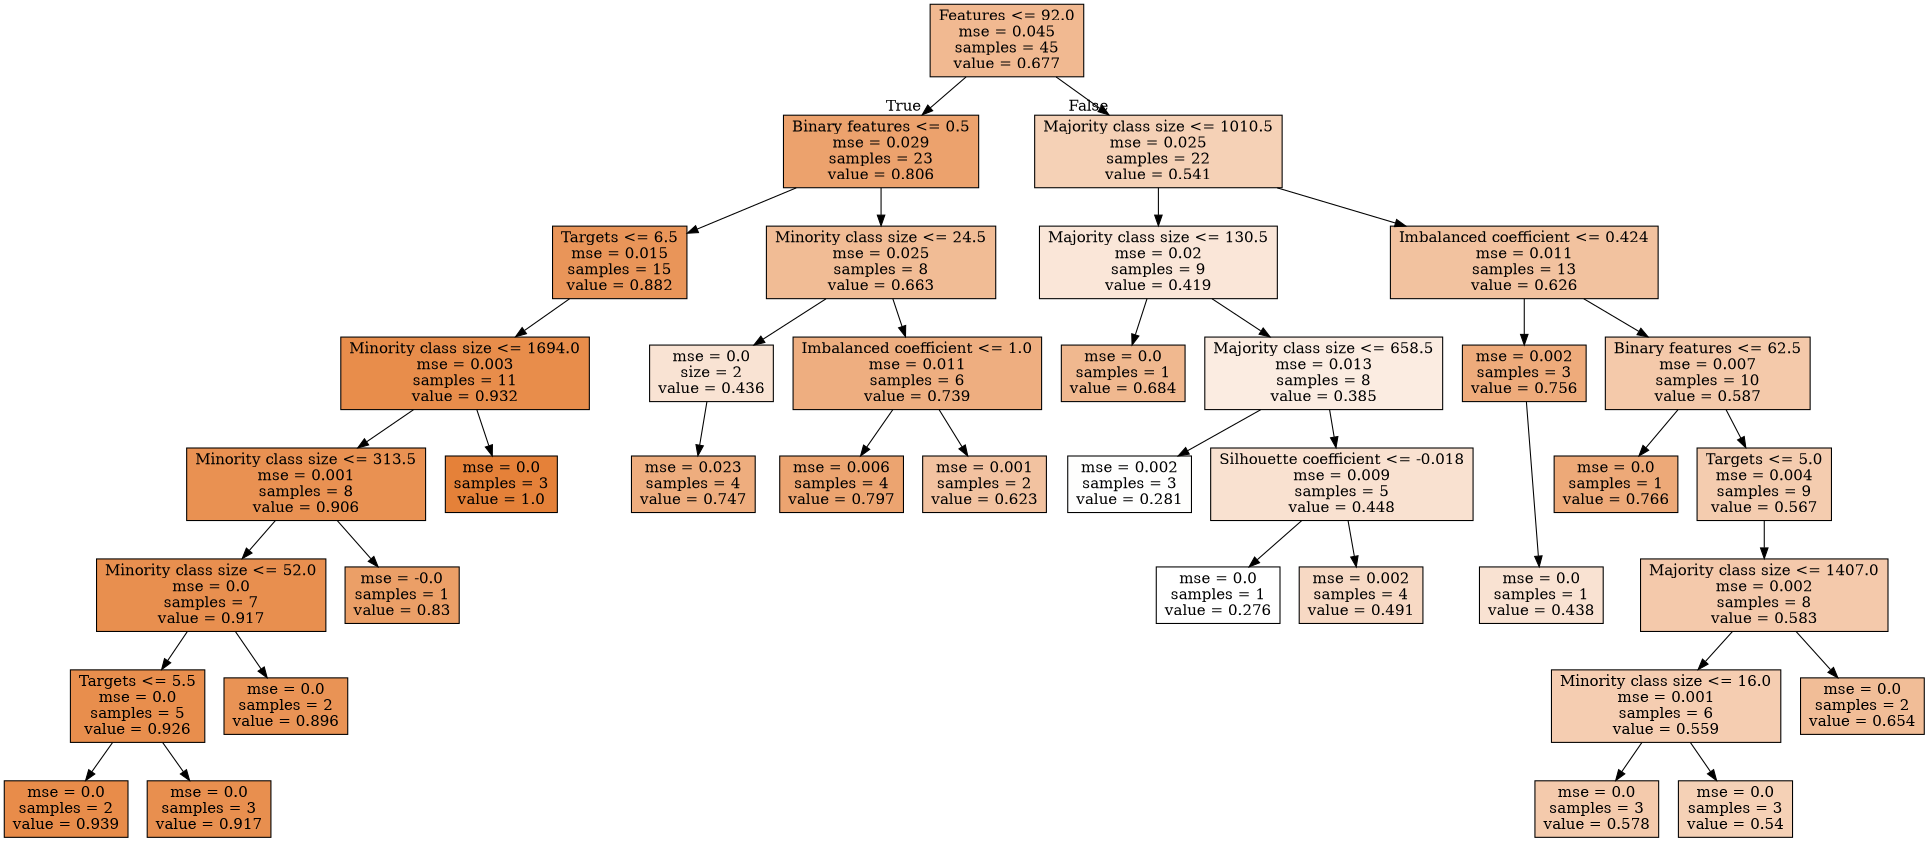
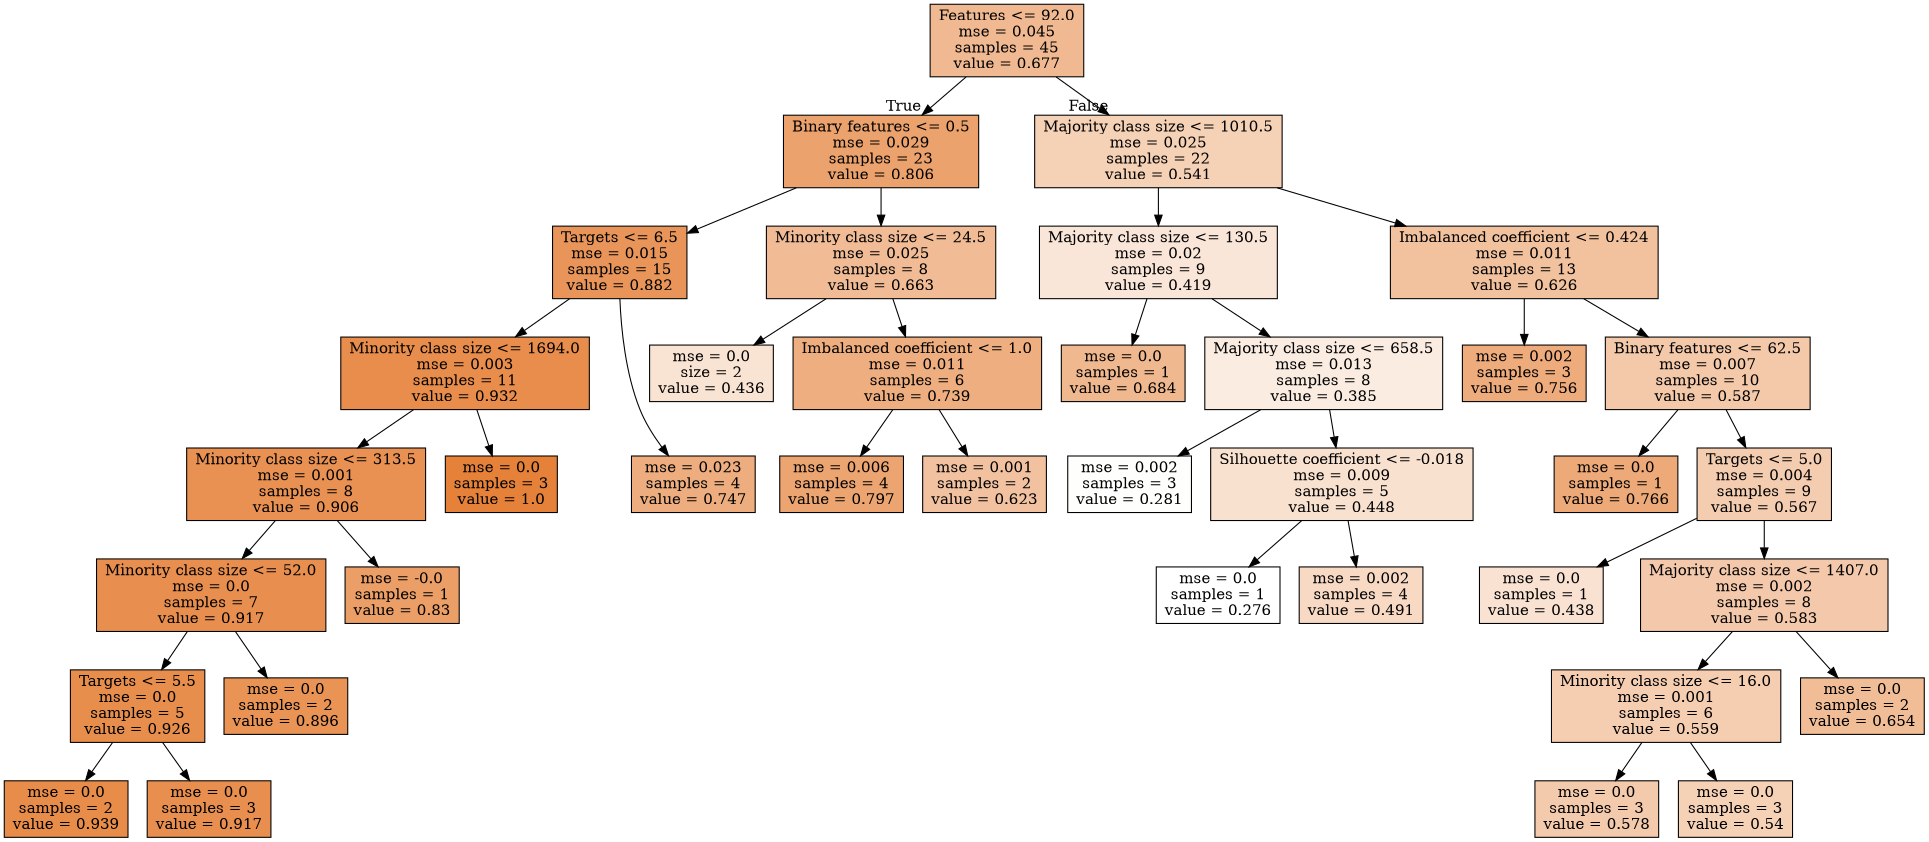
edge "mse = 0.0 size = 2 value = 0.436" -> "mse = 0.023 samples = 4 value = 0.747": now "Targets <= 6.5 mse = 0.015 samples = 15 value = 0.882" -> "mse = 0.023 samples = 4 value = 0.747"
edge "mse = 0.002 samples = 3 value = 0.756" -> "mse = 0.0 samples = 1 value = 0.438": now "Targets <= 5.0 mse = 0.004 samples = 9 value = 0.567" -> "mse = 0.0 samples = 1 value = 0.438"
